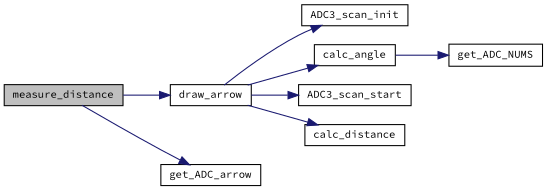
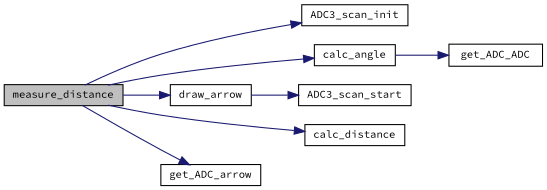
edge "draw_arrow" -> "ADC3_scan_init": now "measure_distance" -> "ADC3_scan_init"
node "get_ADC_NUMS": label "get_ADC_NUMS" -> "get_ADC_ADC"
edge "draw_arrow" -> "calc_angle": now "measure_distance" -> "calc_angle"
edge "draw_arrow" -> "calc_distance": now "measure_distance" -> "calc_distance"
